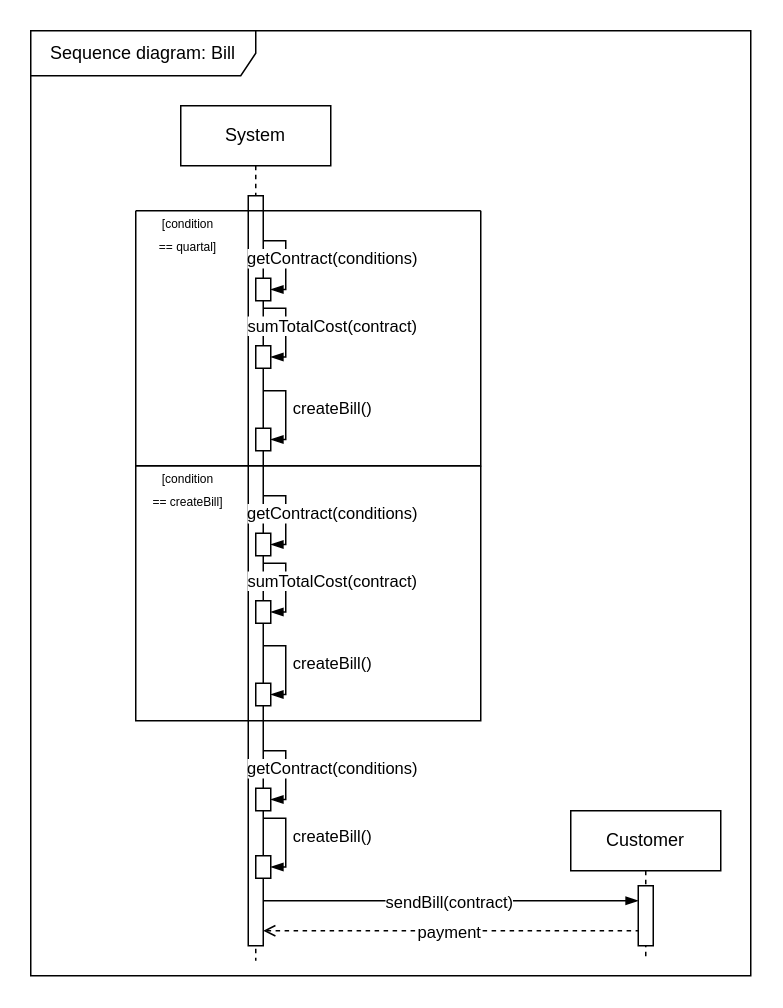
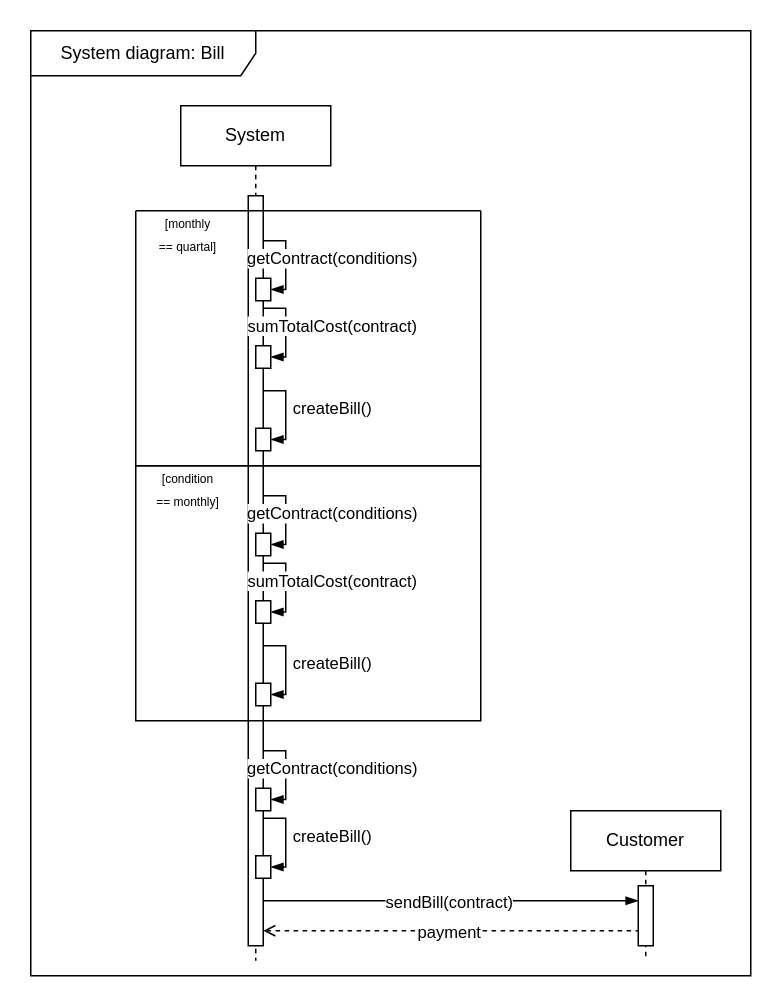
node "Sequence diagram: Bill": label "Sequence diagram: Bill" -> "System diagram: Bill"
node "[condition == quartal]": label "[condition == quartal]" -> "[monthly == quartal]"
node "[condition == createBill]": label "[condition == createBill]" -> "[condition == monthly]"
